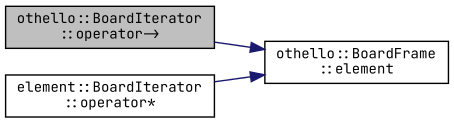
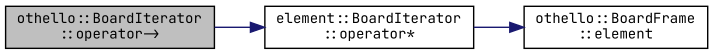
edge "othello::BoardIterator ::operator->" -> "othello::BoardFrame ::element": now "othello::BoardIterator ::operator->" -> "element::BoardIterator ::operator*"
